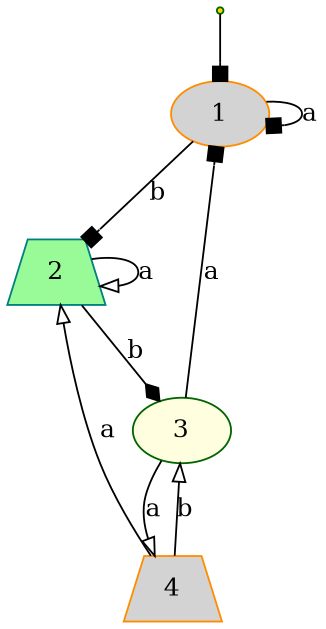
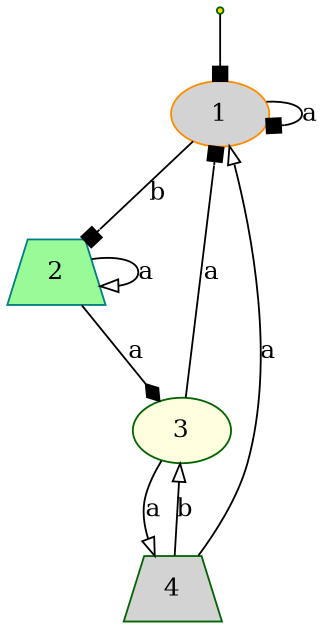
edge "2" -> "3": label "b" -> "a"
edge "4" -> "2": now "4" -> "1"
node "4": color darkorange -> darkgreen
